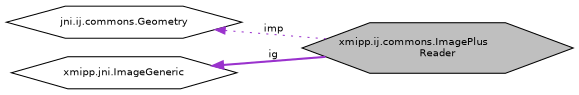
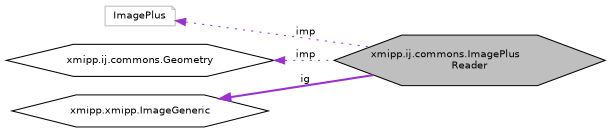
node "ImagePlus": added
node "jni.ij.commons.Geometry": label "jni.ij.commons.Geometry" -> "xmipp.ij.commons.Geometry"
node "xmipp.jni.ImageGeneric": label "xmipp.jni.ImageGeneric" -> "xmipp.xmipp.ImageGeneric"
